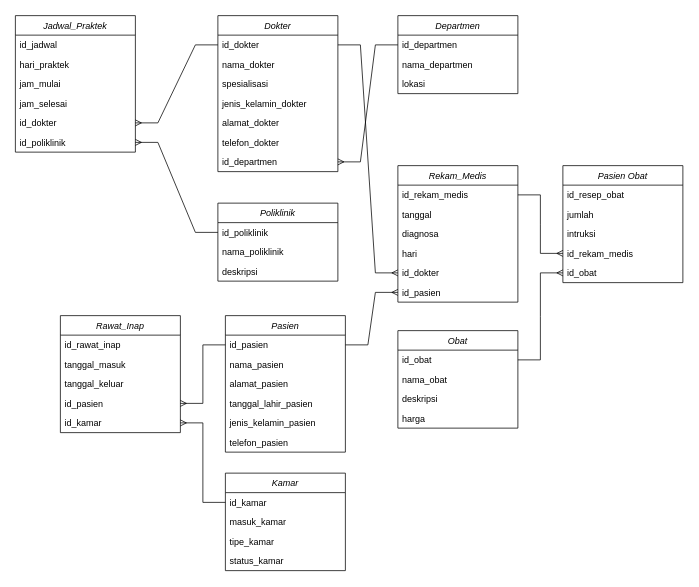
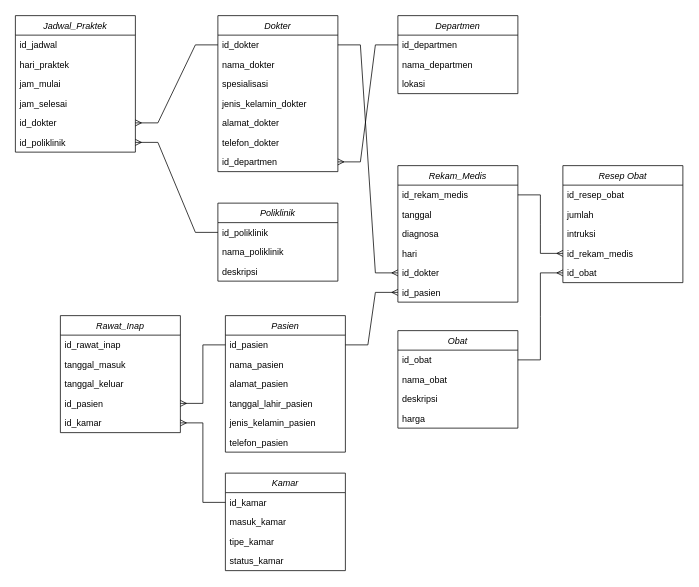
node "Pasien Obat": label "Pasien Obat" -> "Resep Obat"
